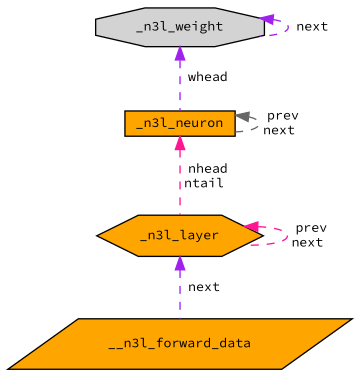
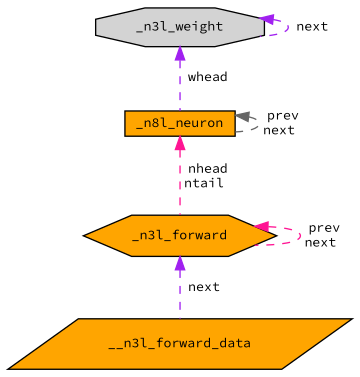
node "_n3l_neuron": label "_n3l_neuron" -> "_n8l_neuron"
node "_n3l_layer": label "_n3l_layer" -> "_n3l_forward"
